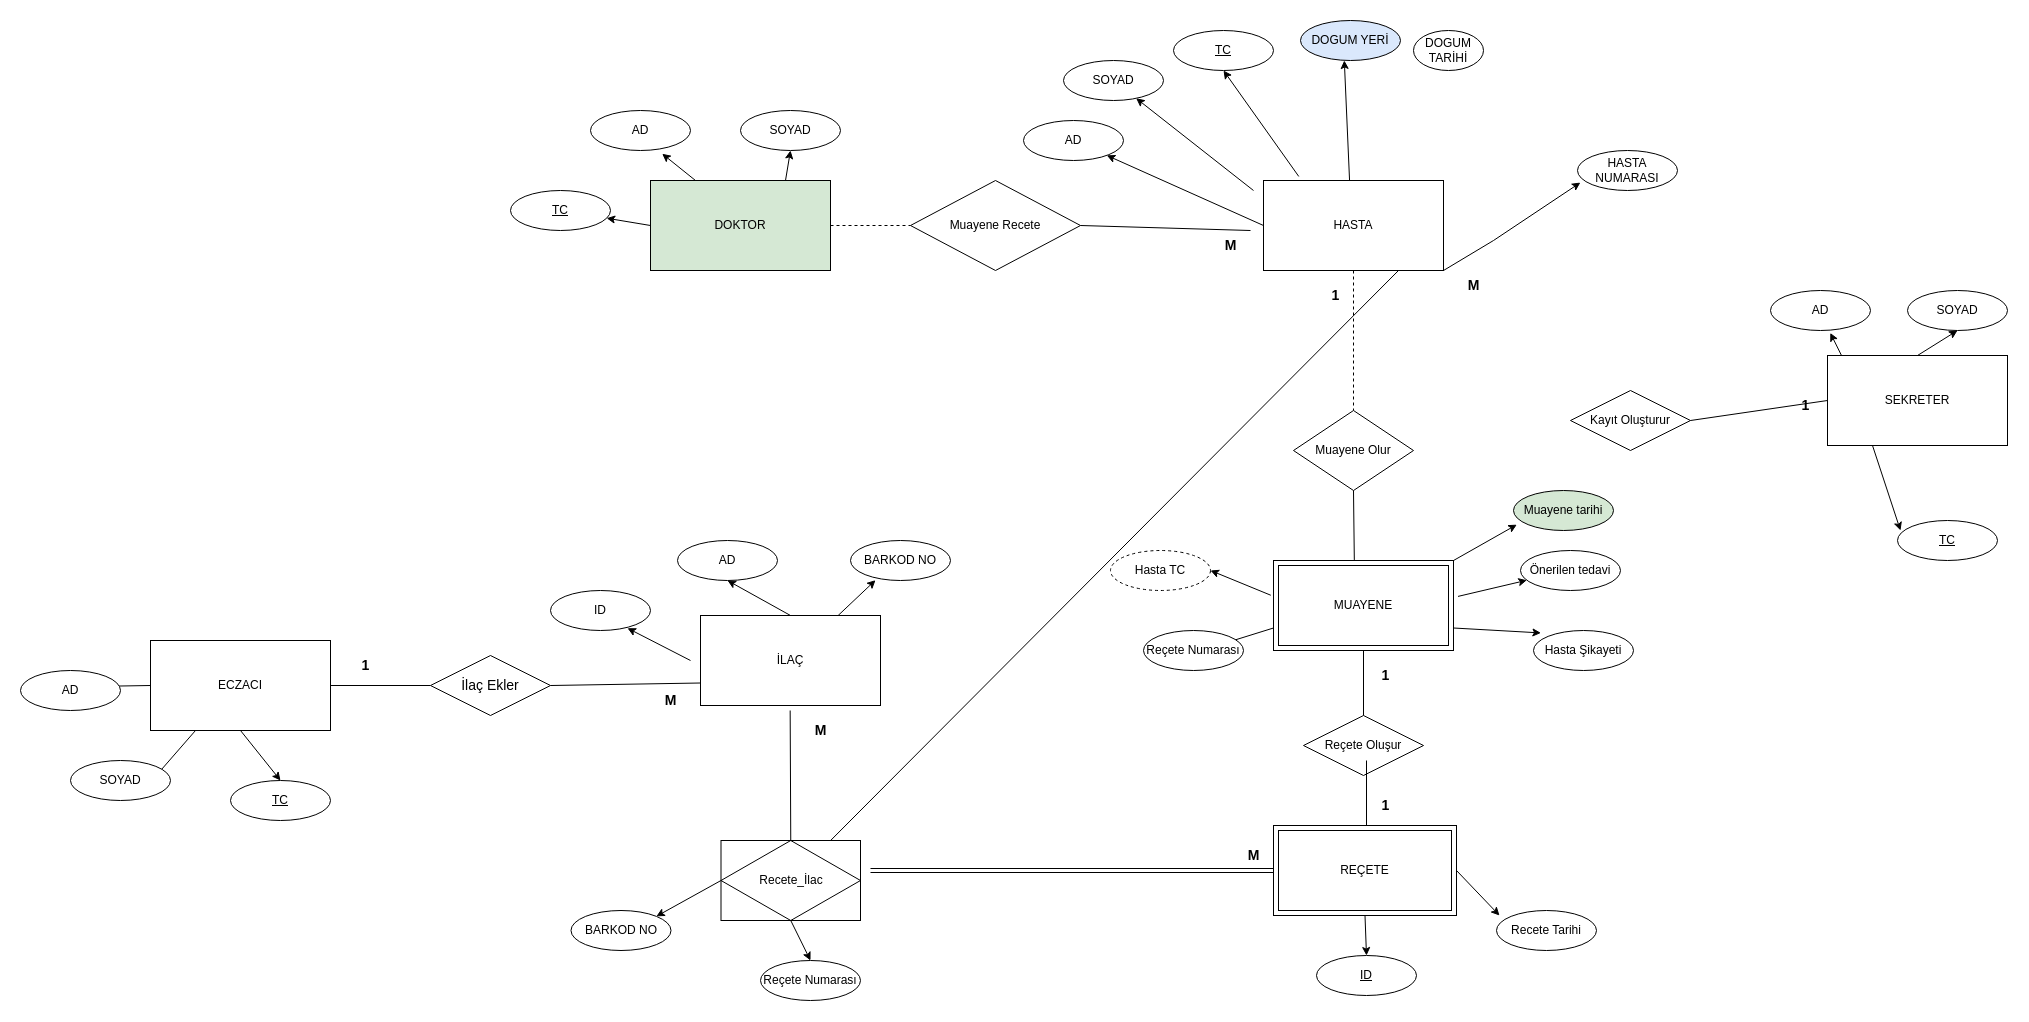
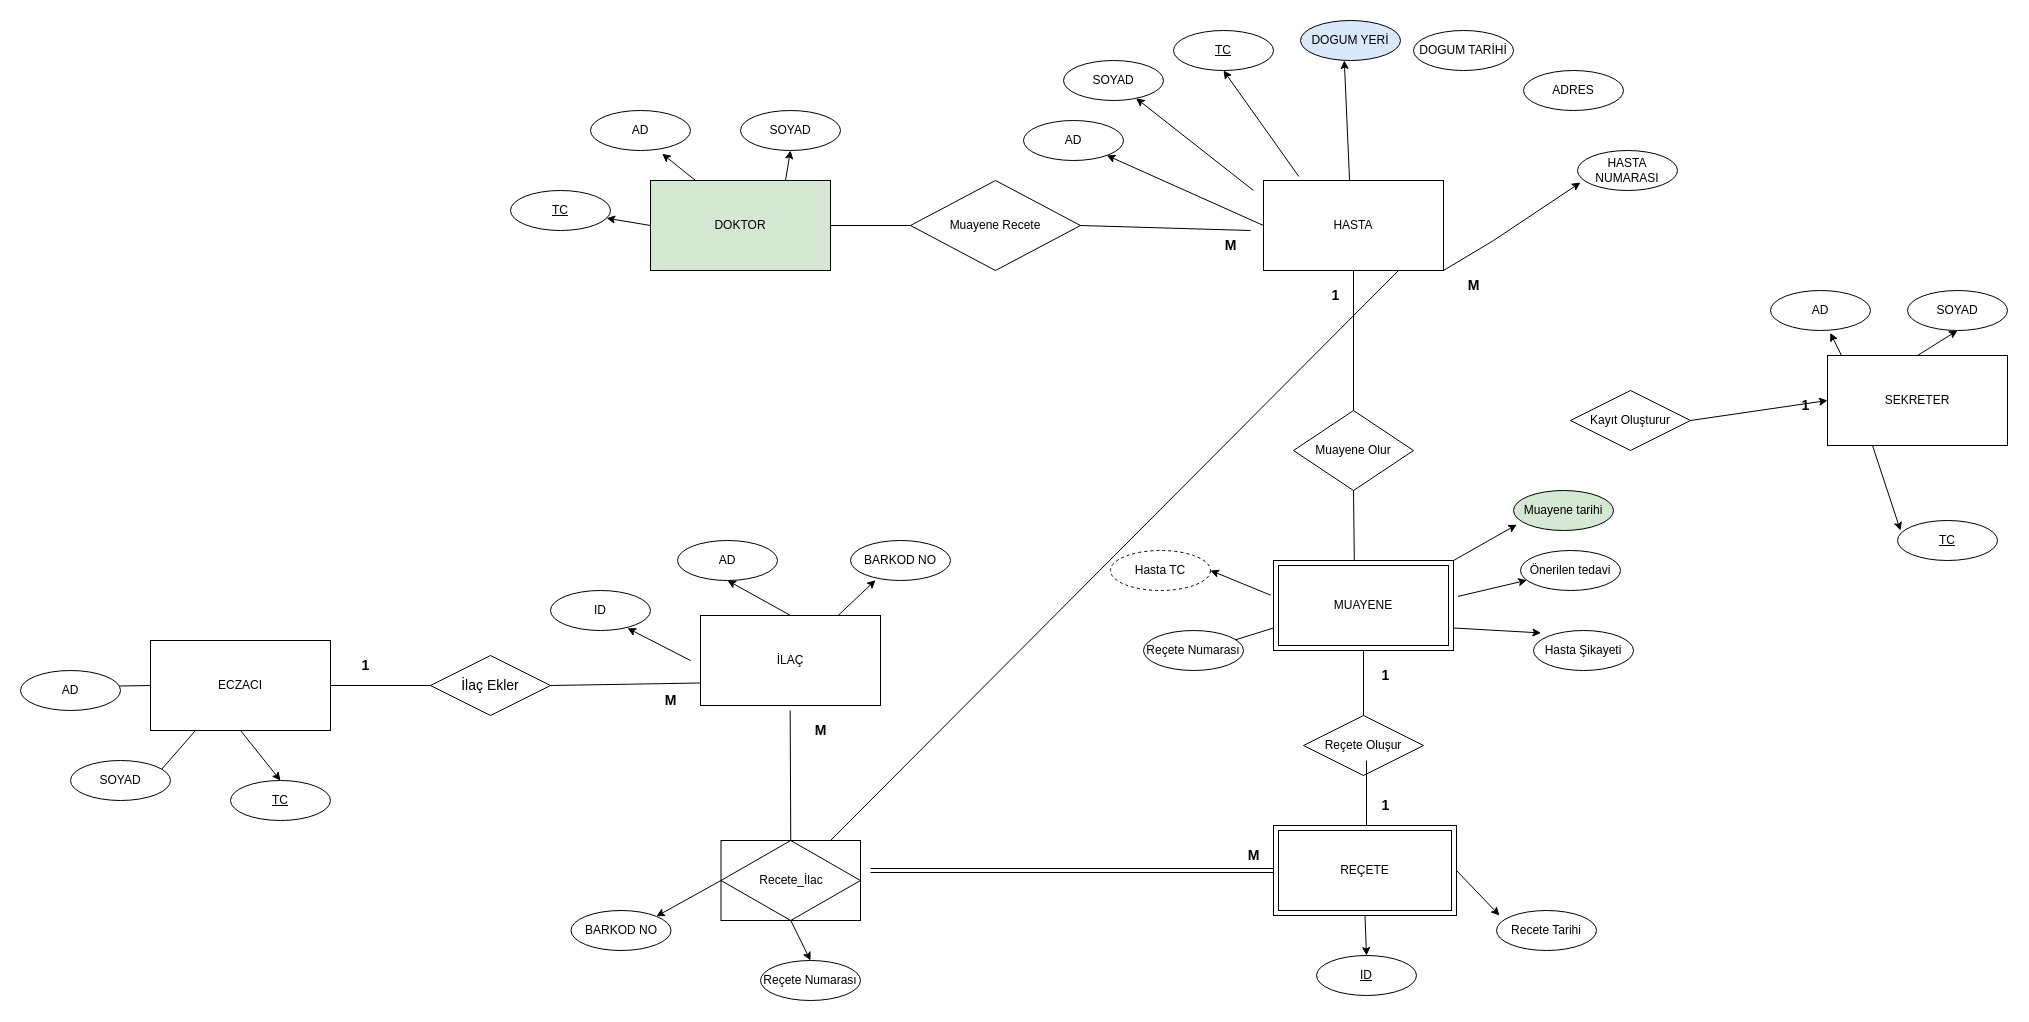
node "DOGUM TARİHİ": size 70x40 -> 100x40
node "ADRES": added
edge "DOKTOR" -- "Muayene Recete": style dashed -> solid
edge "HASTA" -- "Muayene Olur": style dashed -> solid
edge "SEKRETER" -- "Kayıt Oluşturur": arrowhead none -> classic
